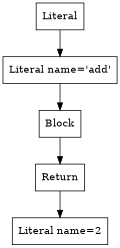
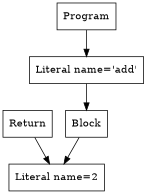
node "Literal": label "Literal" -> "Program"
edge "Block" -> "Return": now "Block" -> "Literal name=2"
